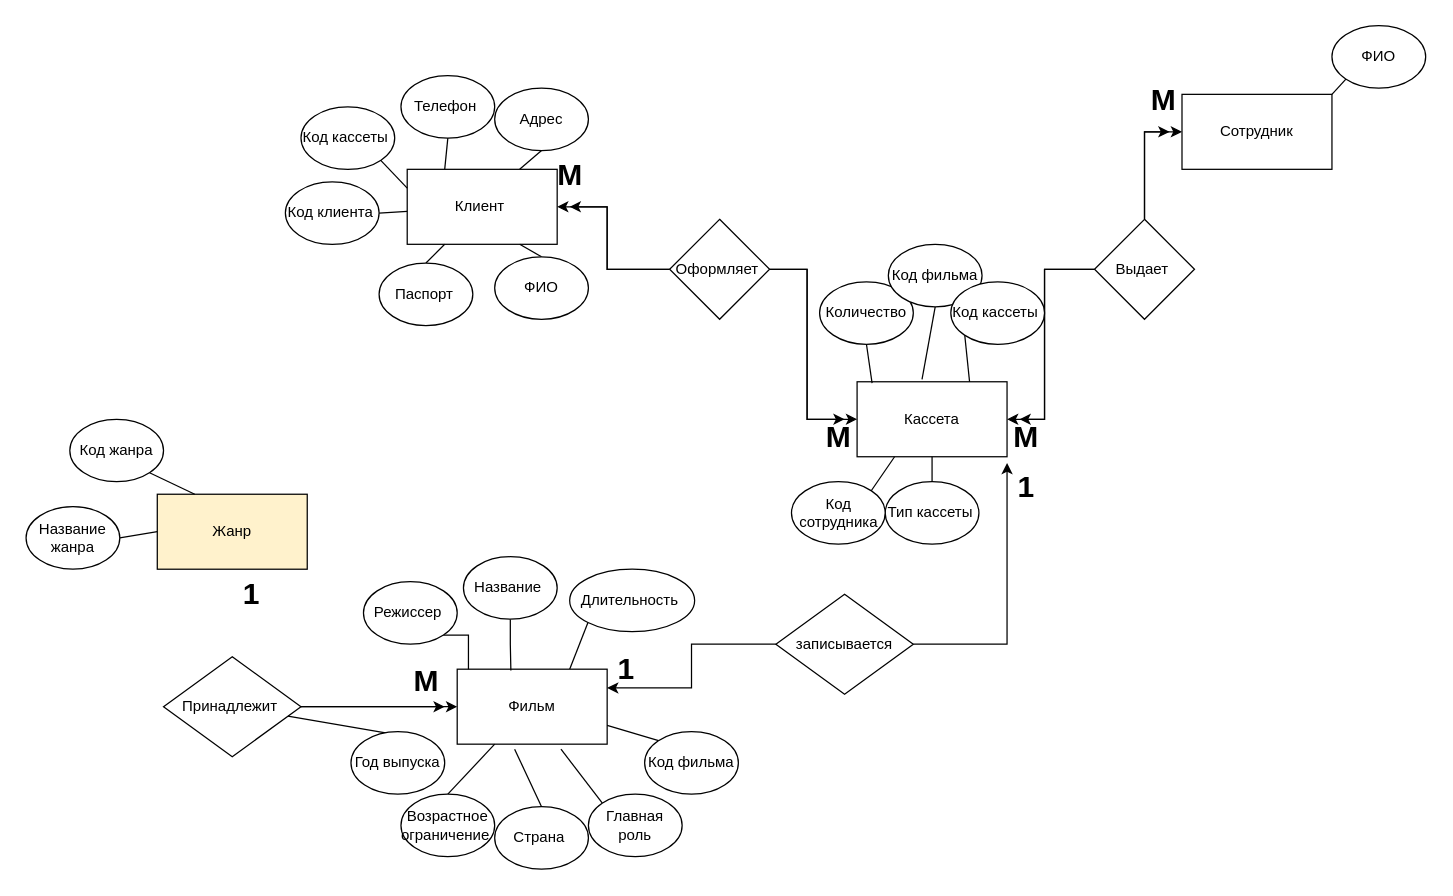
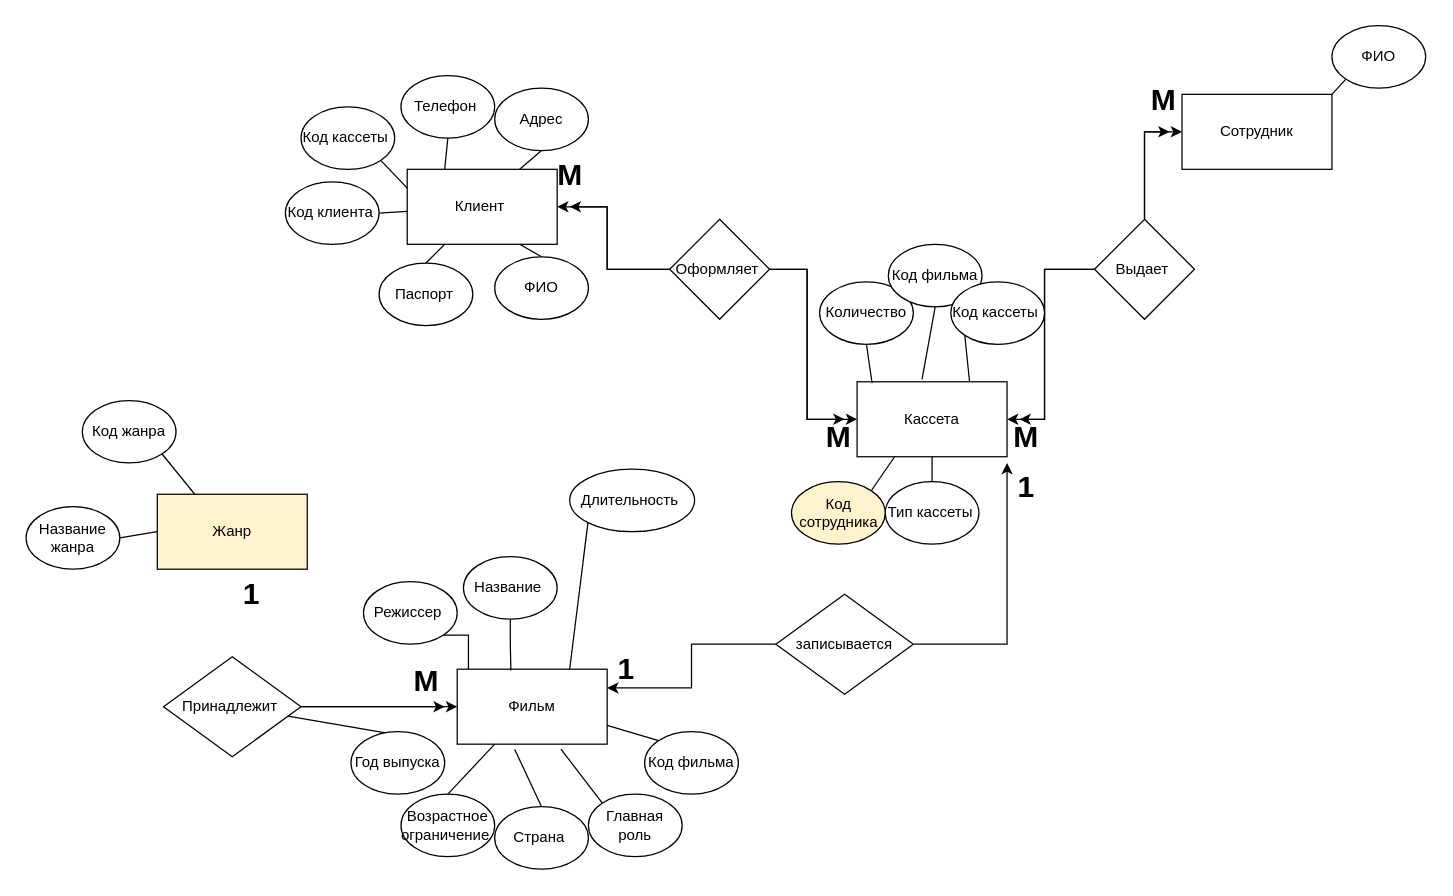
node "Код жанра": moved (116, 451) -> (129, 432)
node "Код сотрудника": fillcolor #ffffff -> #fff2cc
node "Длительность": moved (632, 601) -> (632, 501)
